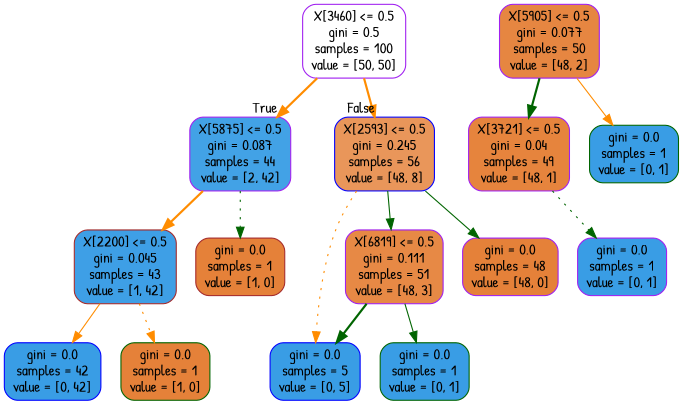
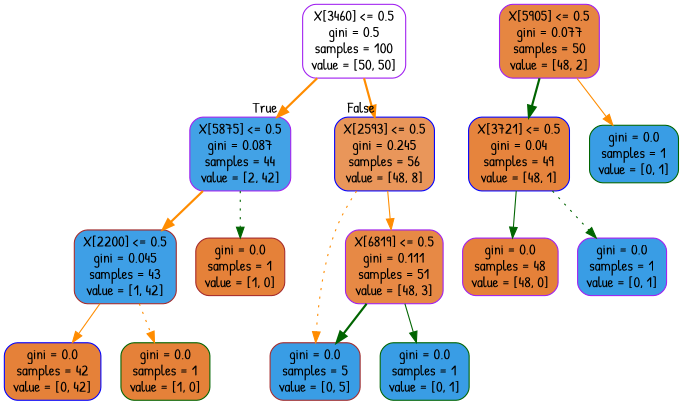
node "X[3721] <= 0.5 gini = 0.04 samples = 49 value = [48, 1]": color purple -> blue
edge "X[2593] <= 0.5 gini = 0.245 samples = 56 value = [48, 8]" -> "X[6819] <= 0.5 gini = 0.111 samples = 51 value = [48, 3]": color darkgreen -> darkorange
edge "X[2593] <= 0.5 gini = 0.245 samples = 56 value = [48, 8]" -> "gini = 0.0 samples = 48 value = [48, 0]": now "X[3721] <= 0.5 gini = 0.04 samples = 49 value = [48, 1]" -> "gini = 0.0 samples = 48 value = [48, 0]"
node "gini = 0.0 samples = 42 value = [0, 42]": fillcolor #399de5 -> #e58139
node "gini = 0.0 samples = 5 value = [0, 5]": color blue -> brown
